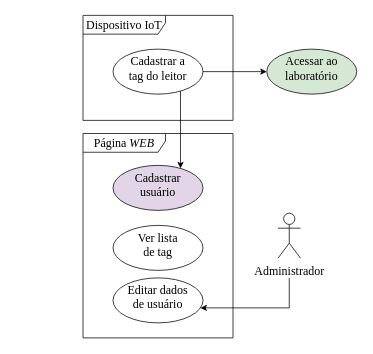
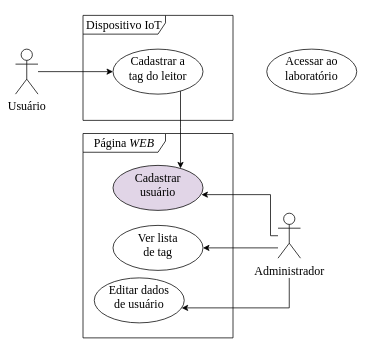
node "Usuário": added
edge "Usuário" -> "Cadastrar a tag do leitor": added
edge "Cadastrar a tag do leitor" -> "Acessar ao laboratório": removed
node "Acessar ao laboratório": fillcolor #d5e8d4 -> #ffffff
edge "Administrador" -> "Cadastrar usuário": added
edge "Administrador" -> "Ver lista de tag": added
node "Editar dadosde usuário": moved (158, 300) -> (139, 300)
